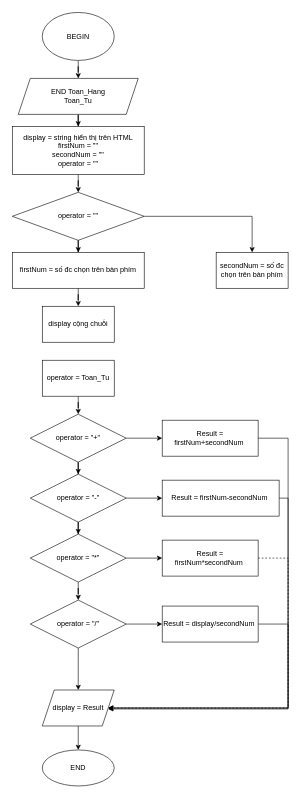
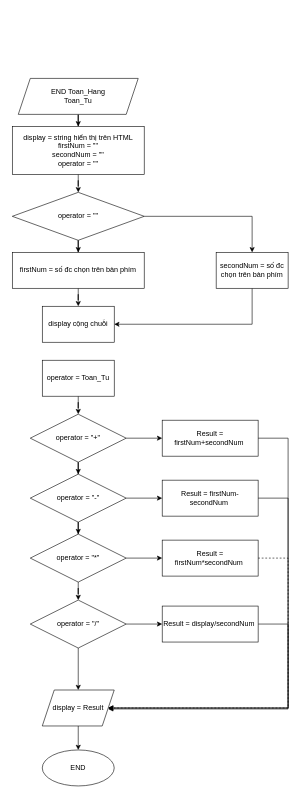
node "BEGIN": removed
edge "BEGIN" -> "END Toan_Hang Toan_Tu": removed
edge "secondNum = số đc chọn trên bàn phím" -> "display cộng chuỗi": added
node "Result = firstNum-secondNum": size 117x36 -> 96x36
